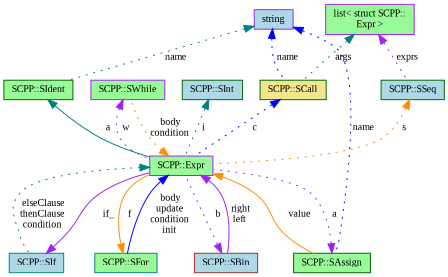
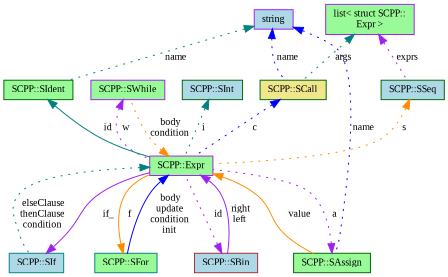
edge "SCPP::Expr" -> "SCPP::SIdent": label " a" -> " id"
edge "SCPP::Expr" -> "SCPP::SBin": label " b" -> " id"
